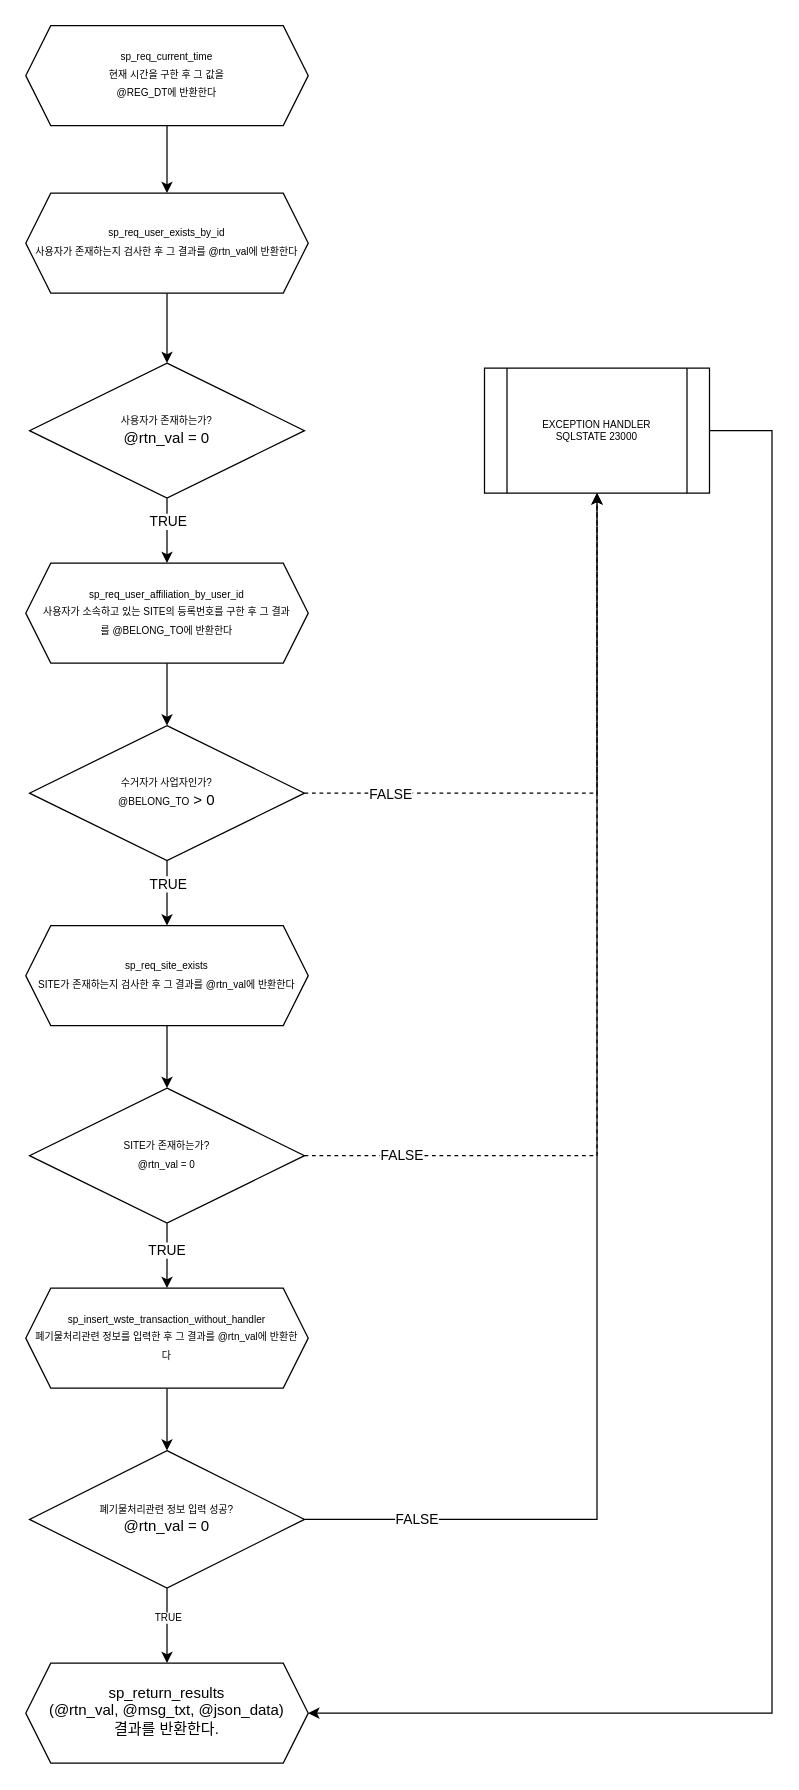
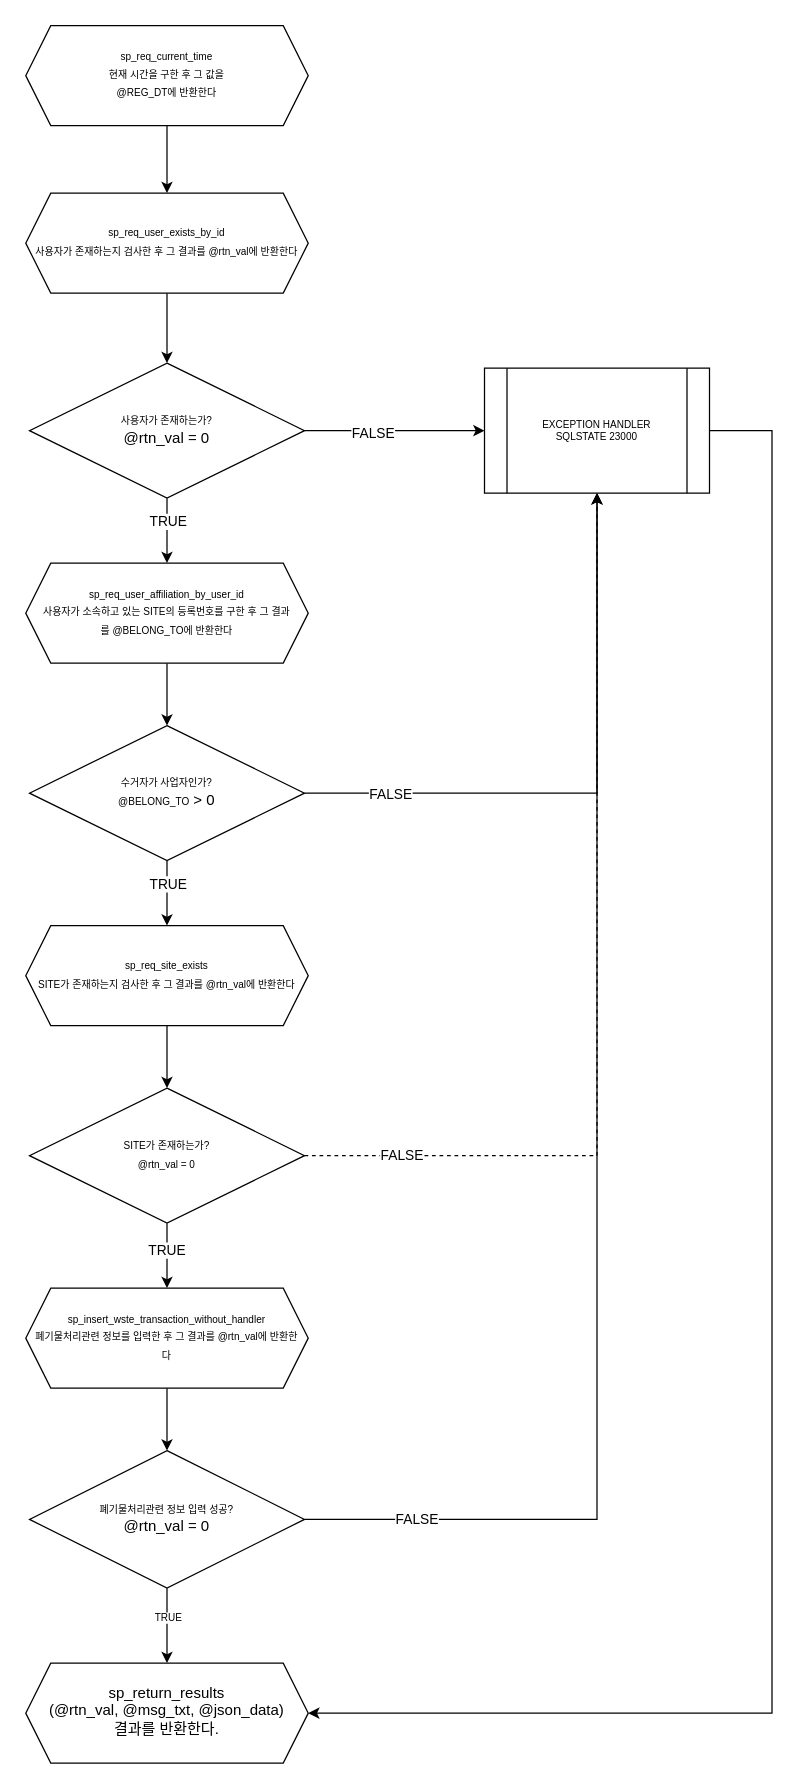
edge "사용자가 존재하는가? @rtn_val = 0" -> "EXCEPTION HANDLER SQLSTATE 23000": added, label "FALSE"
edge "수거자가 사업자인가? @BELONG_TO > 0" -> "EXCEPTION HANDLER SQLSTATE 23000": style dashed -> solid
